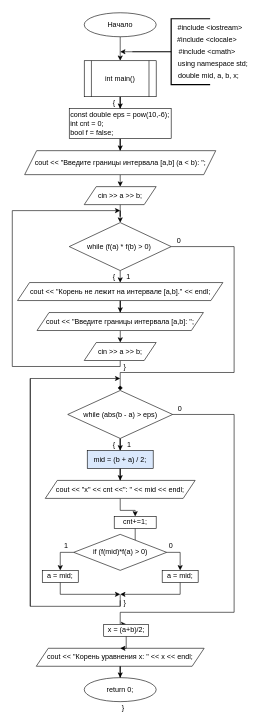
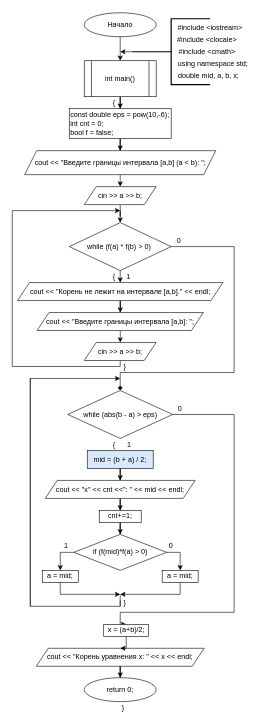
edge "while (abs(b - a) > eps)" -> "mid = (b + a) / 2;": removed
node "cnt+=1;": moved (135, 522) -> (120, 516)
